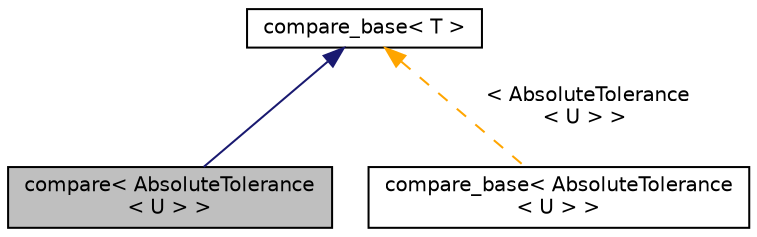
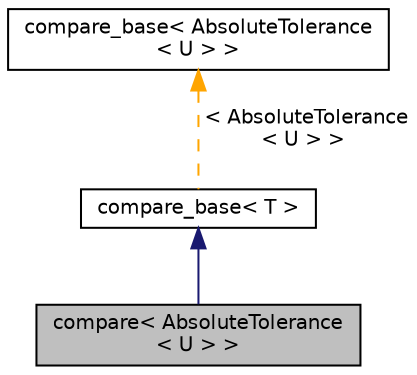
edge "compare_base< AbsoluteTolerance < U > >" -> "compare_base< T >": reversed
